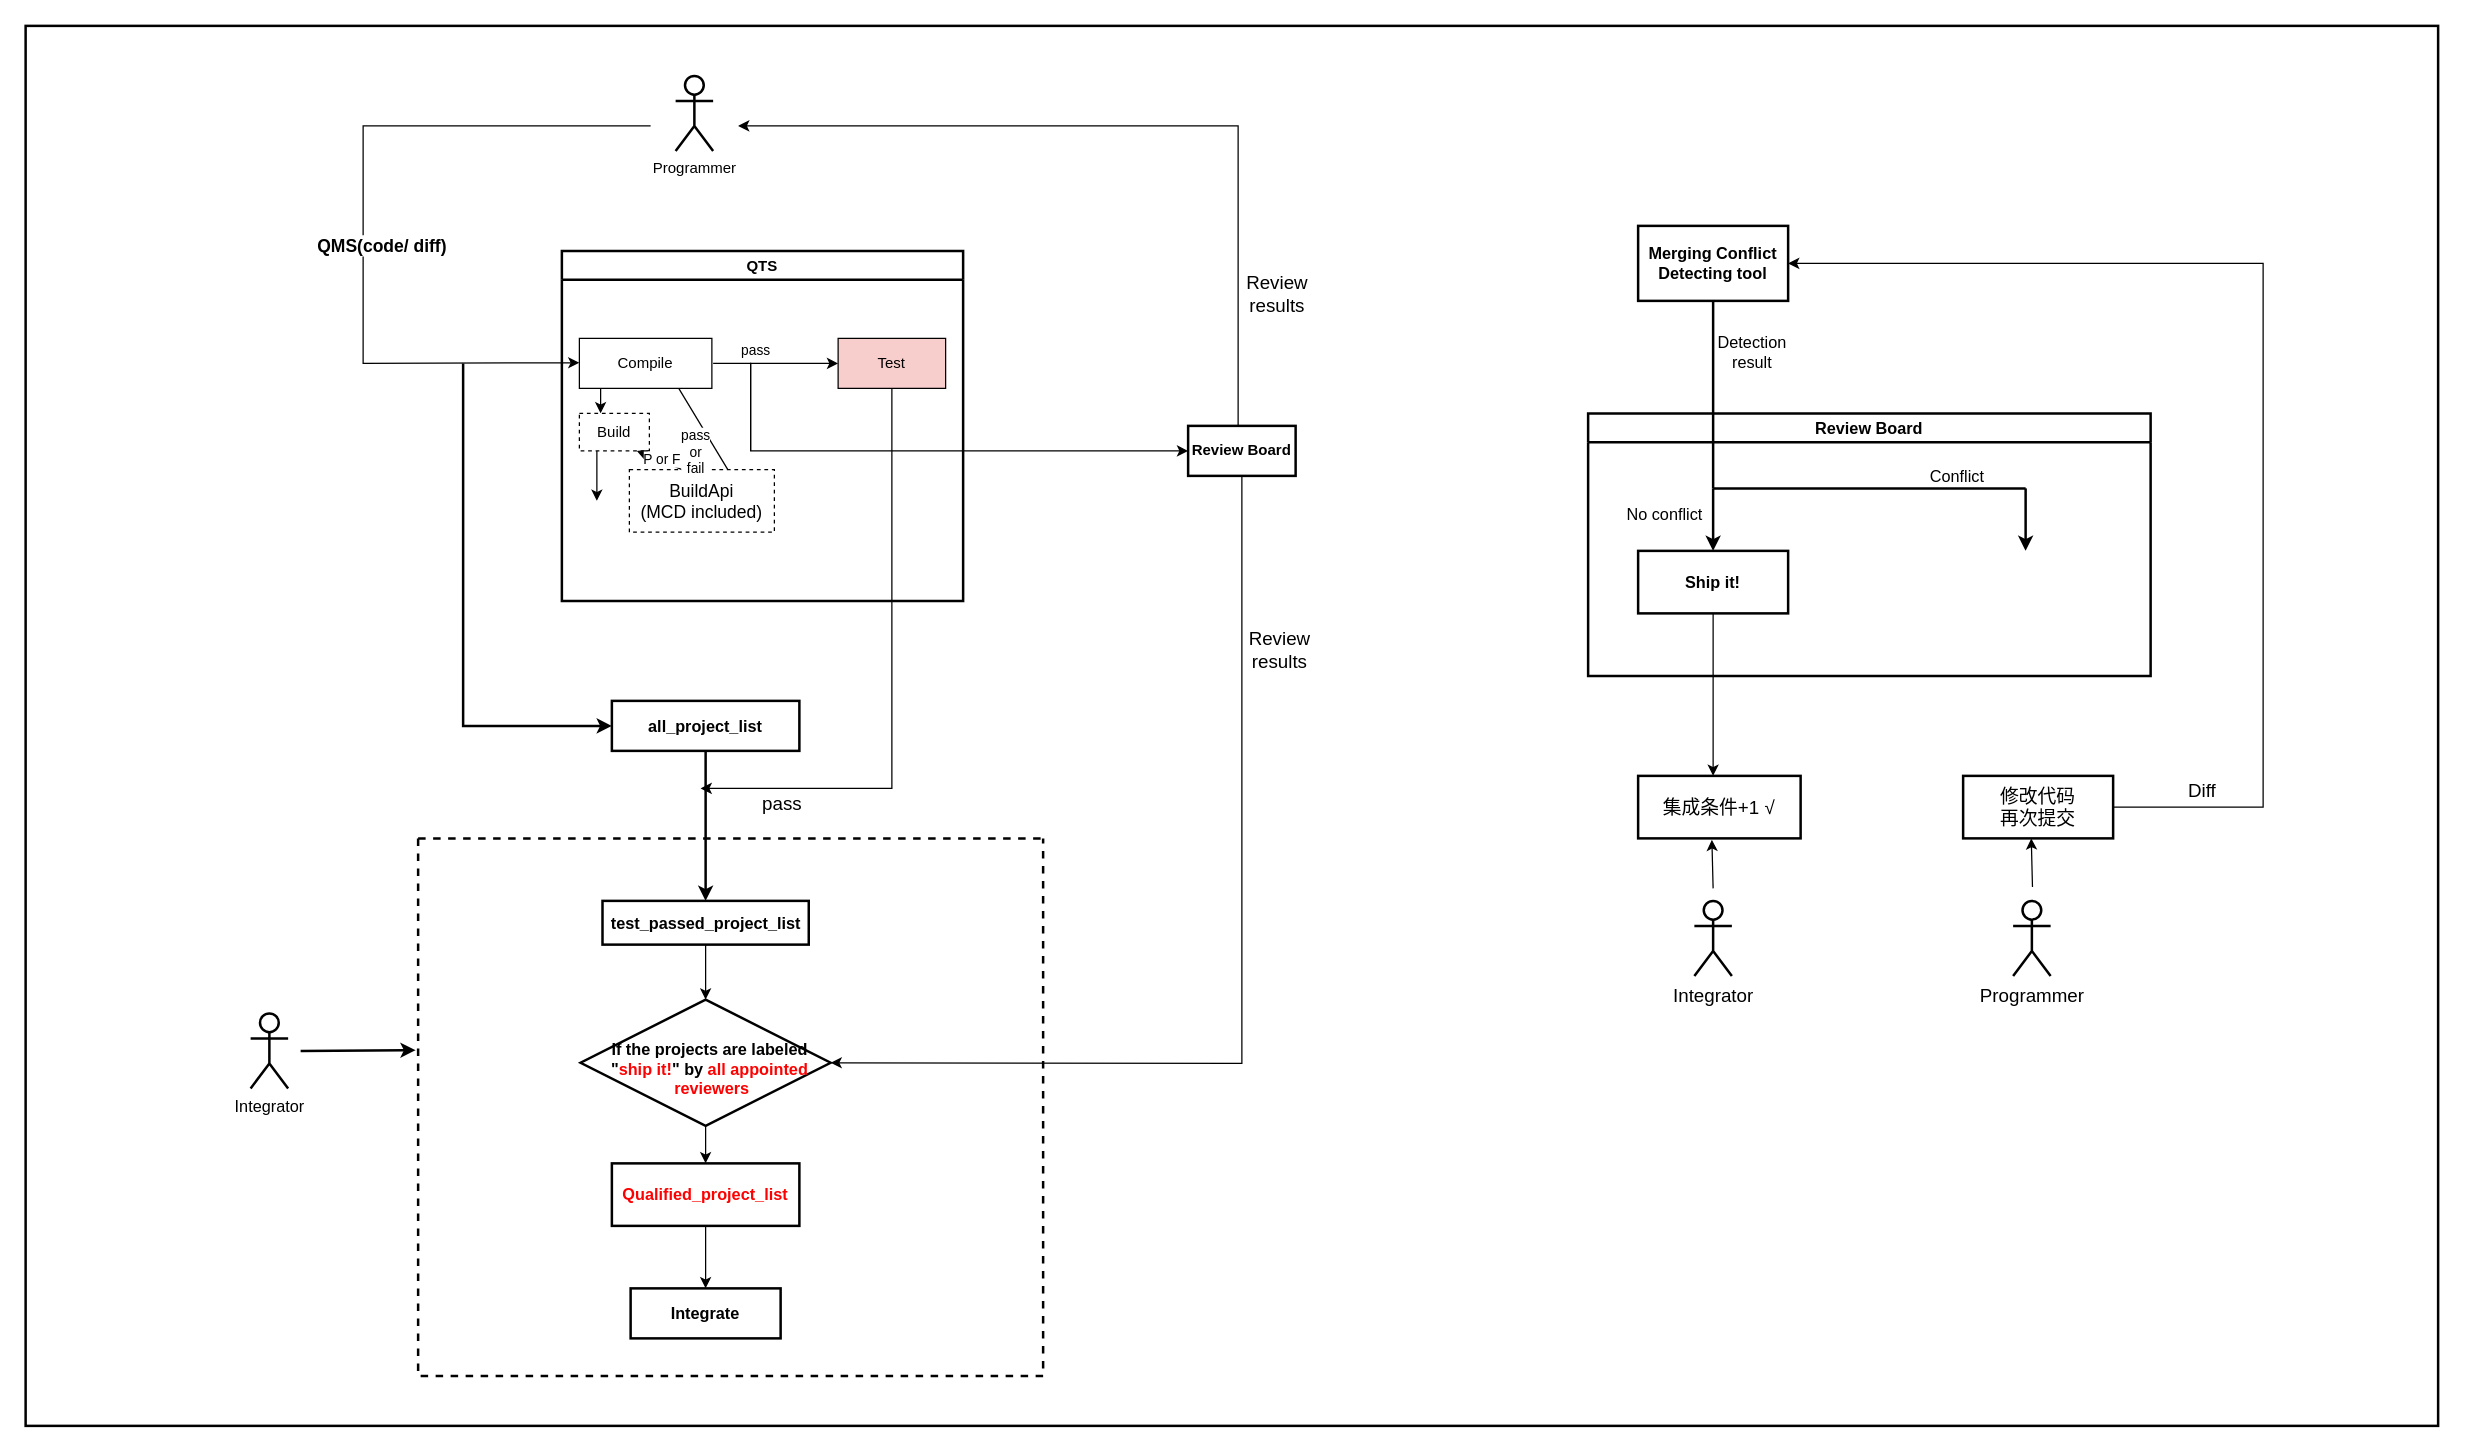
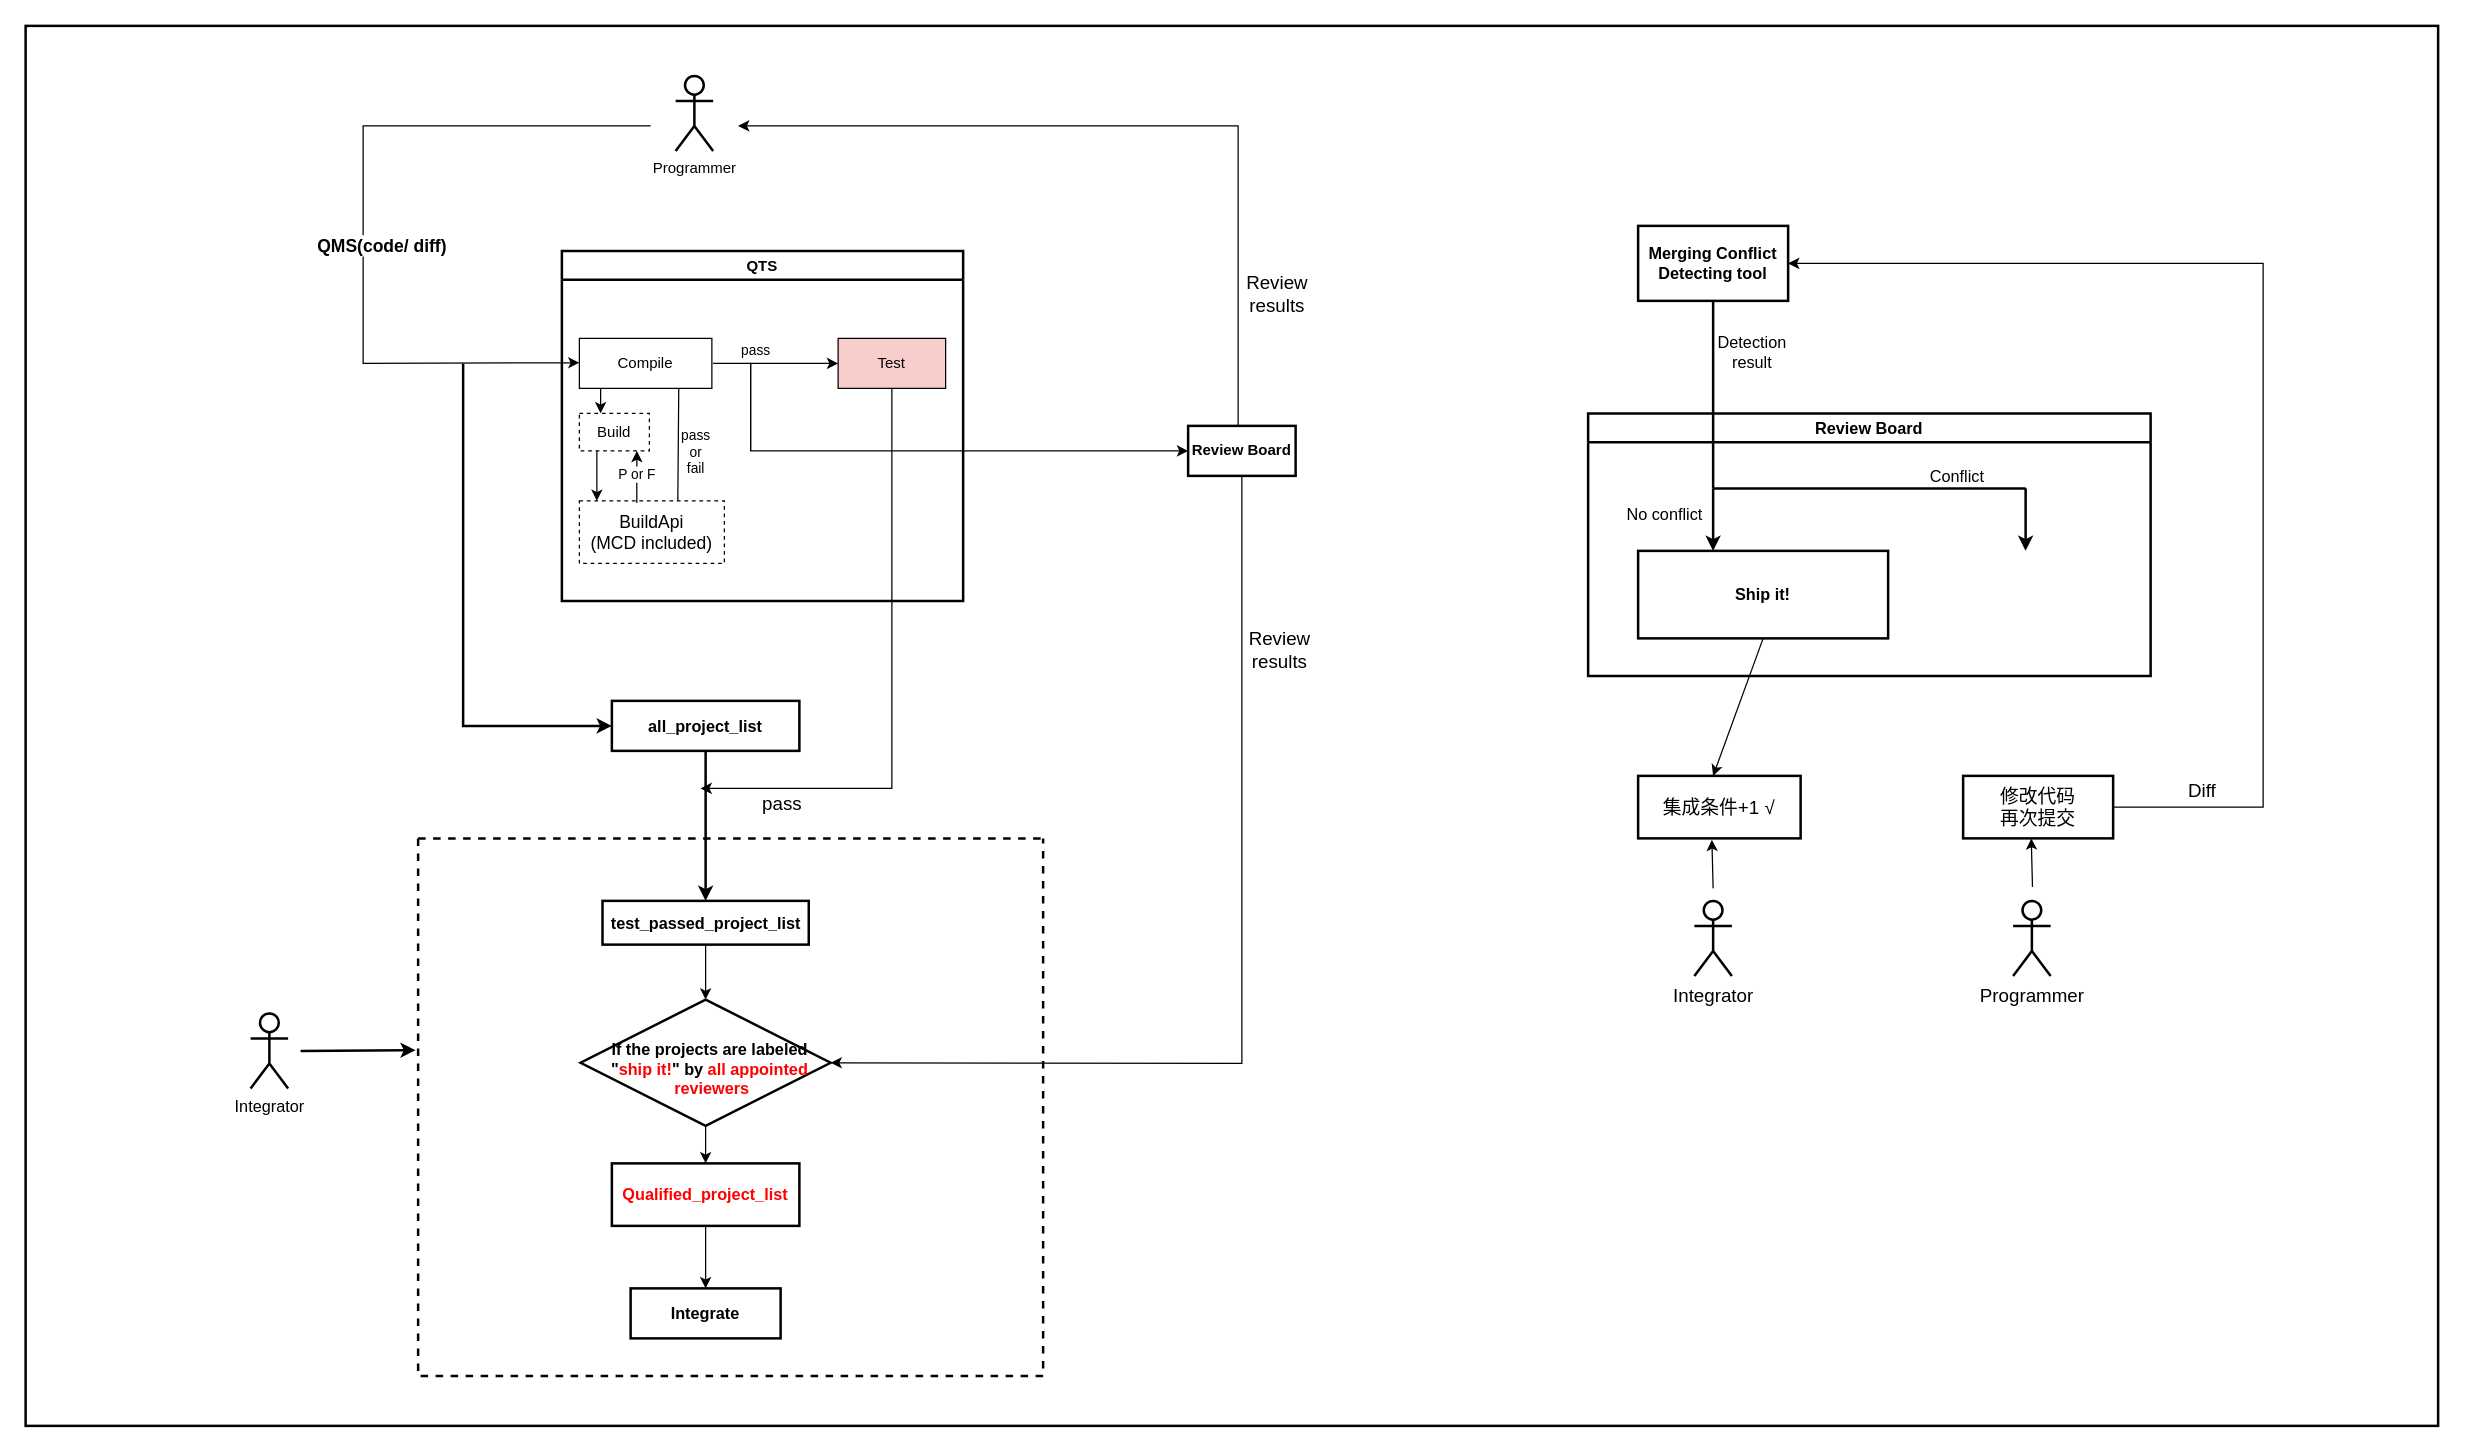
node "BuildApi (MCD included)": moved (702, 501) -> (652, 532)
node "Ship it!": size 150x63 -> 250x88
